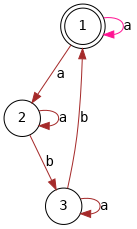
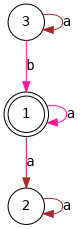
edge "3" -> "1": color brown -> deeppink
edge "2" -> "3": removed, label "b"
